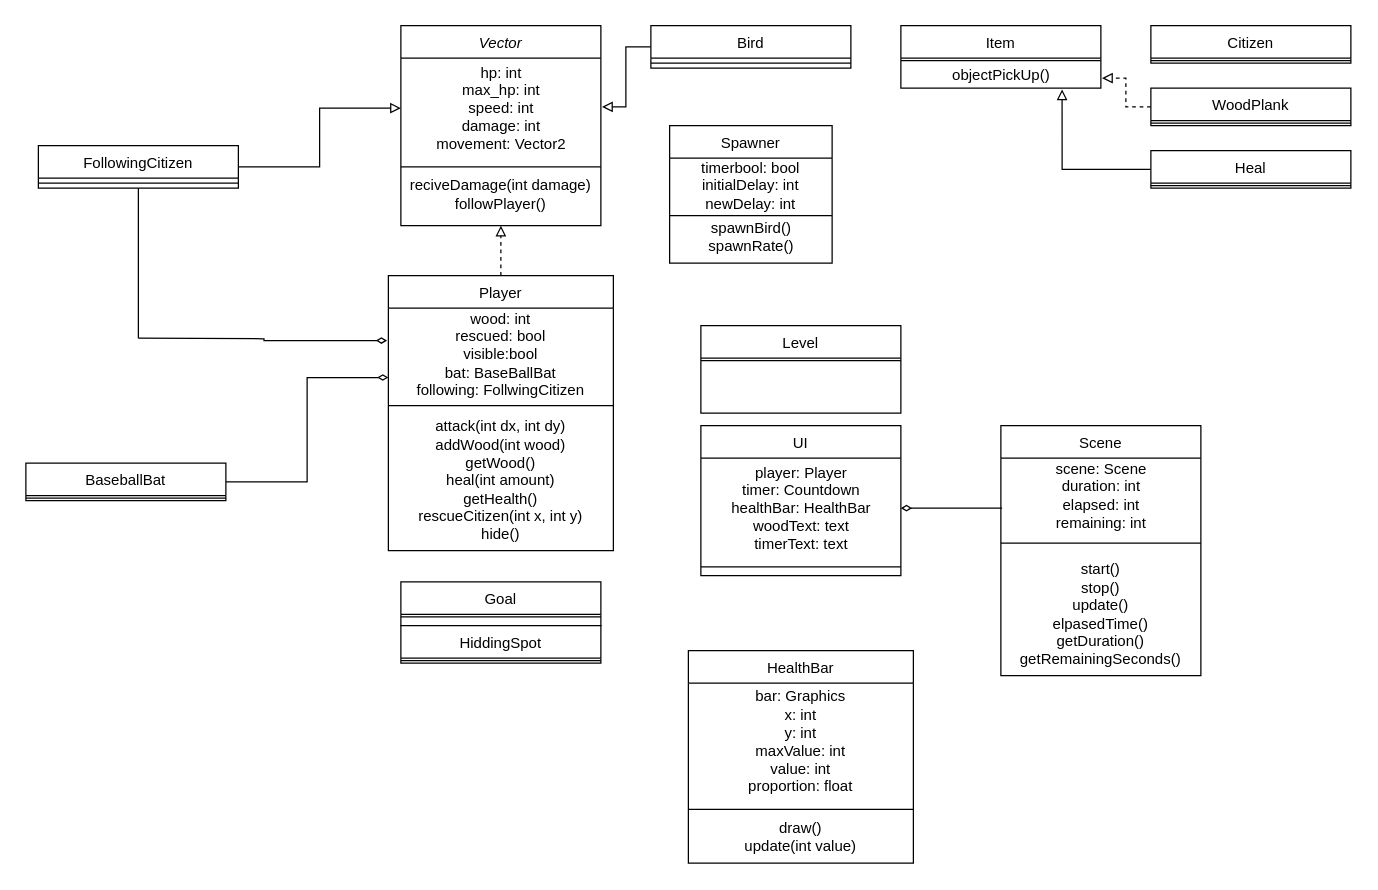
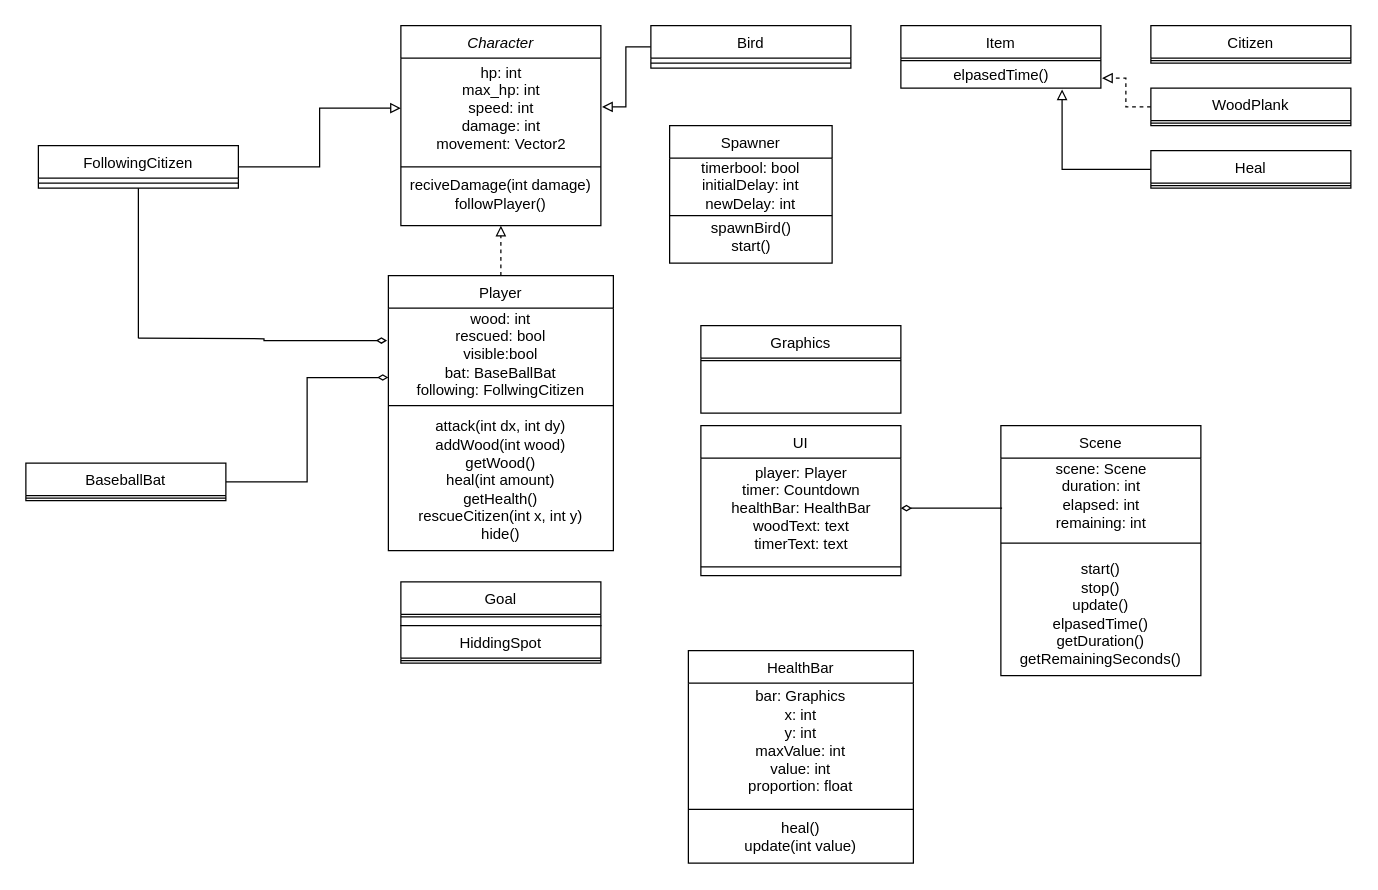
node "Vector": label "Vector" -> "Character"
node "objectPickUp()": label "objectPickUp()" -> "elpasedTime()"
node "spawnBird() spawnRate()": label "spawnBird() spawnRate()" -> "spawnBird() start()"
node "Level": label "Level" -> "Graphics"
node "draw() update(int value)": label "draw() update(int value)" -> "heal() update(int value)"
